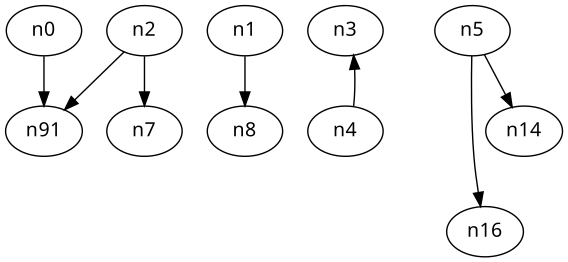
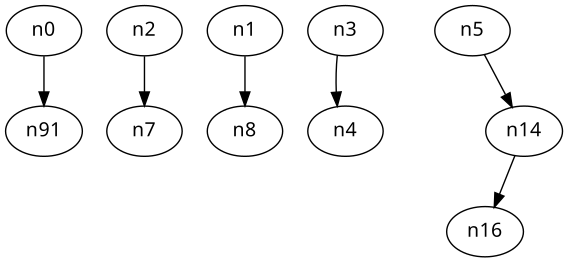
edge "n2" -> "n91": removed
edge "n4" -> "n3": reversed
edge "n5" -> "n16": now "n14" -> "n16"
